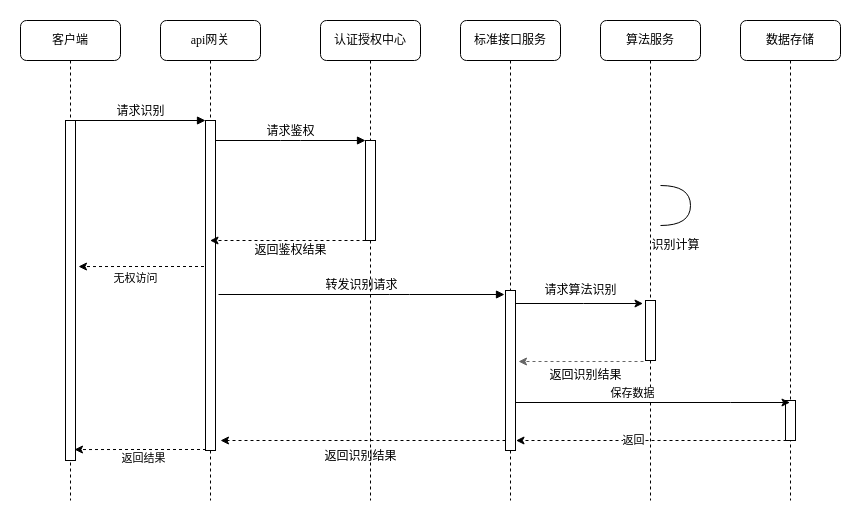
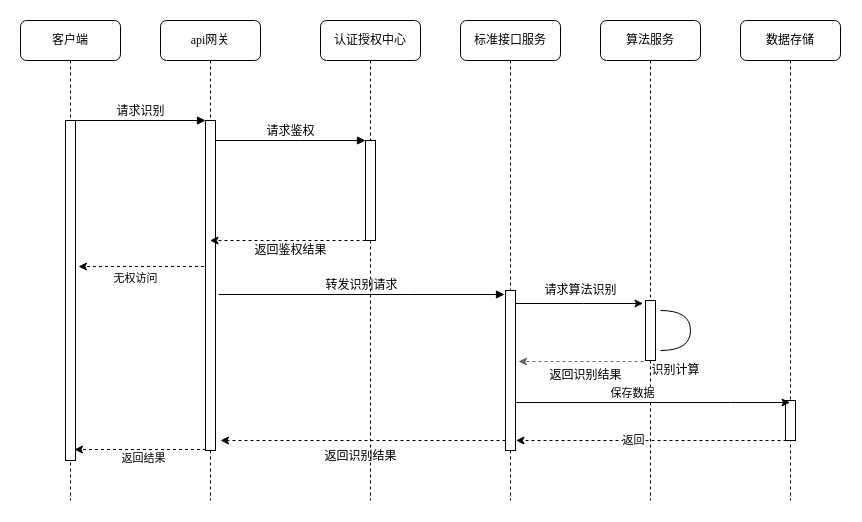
node "识别计算": moved (676, 206) -> (676, 331)
